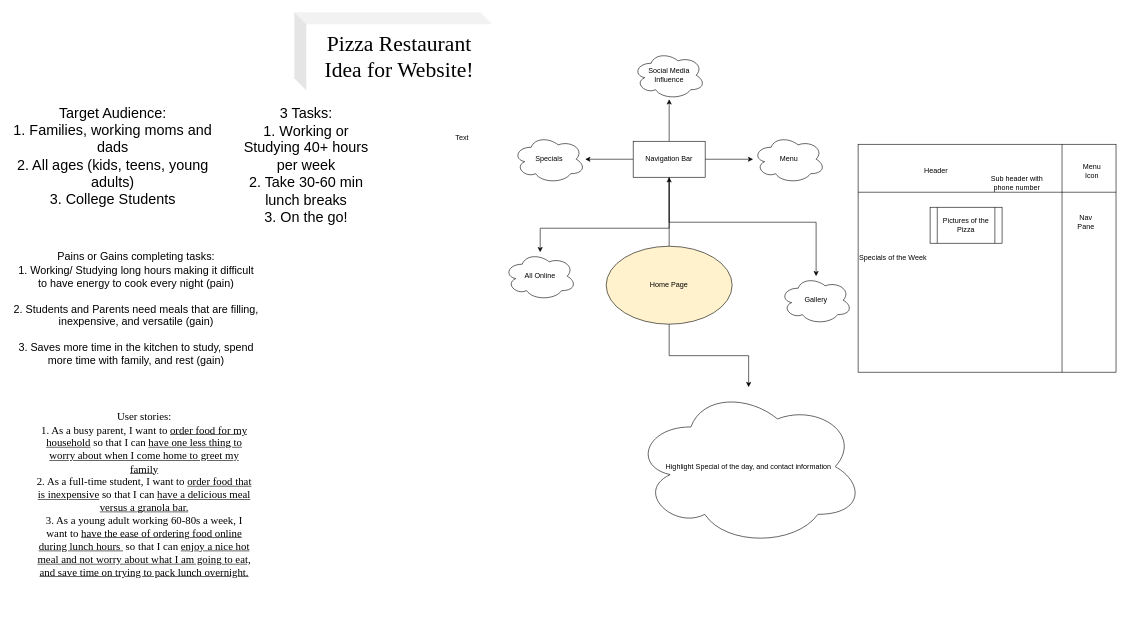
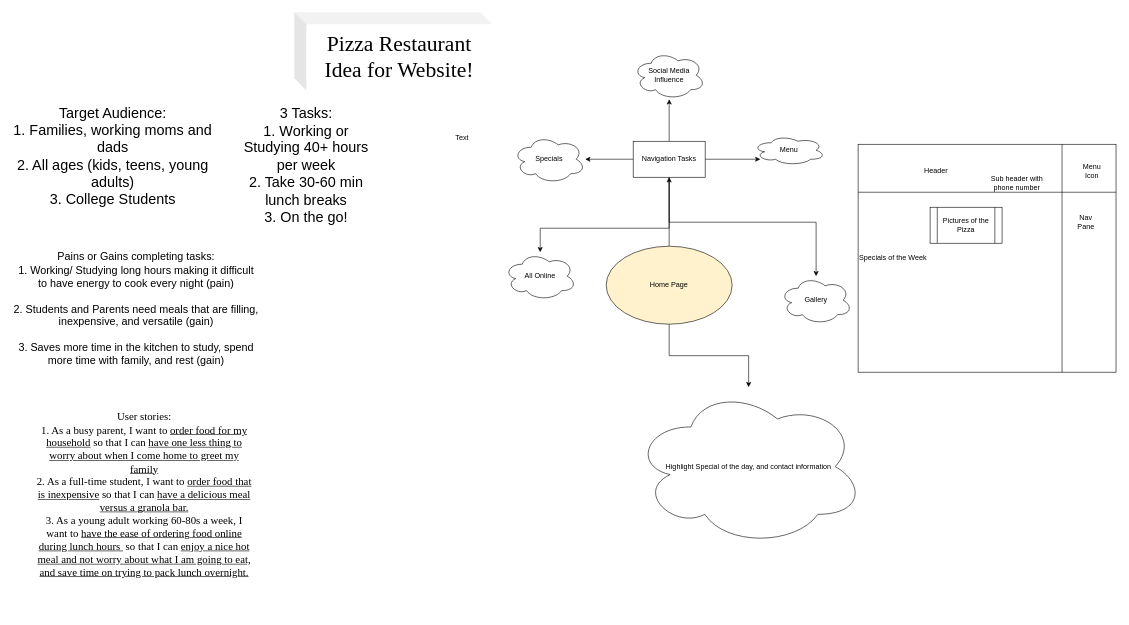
node "Navigation Bar": label "Navigation Bar" -> "Navigation Tasks"
node "Menu": size 72x48 -> 72x30
